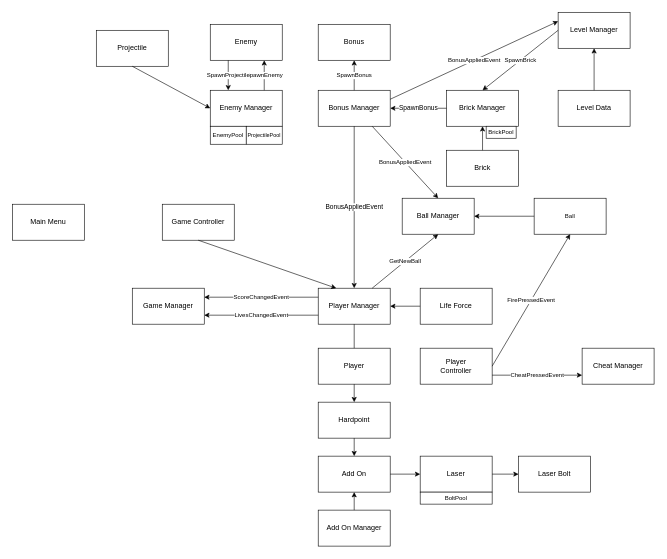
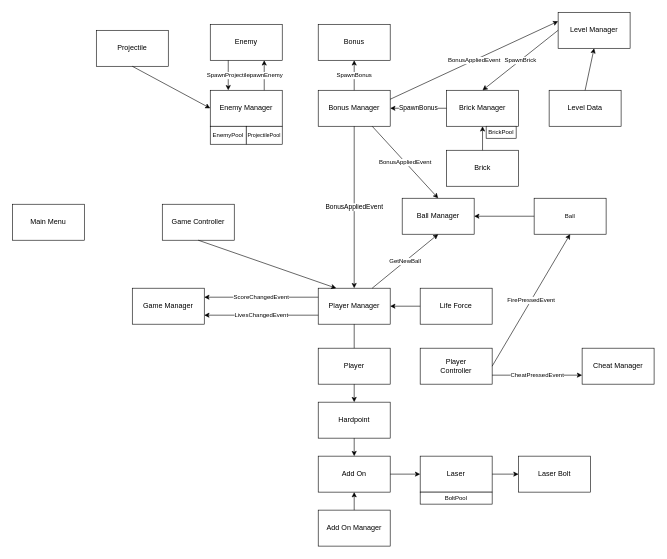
node "Level Data": moved (594, 108) -> (585, 108)
